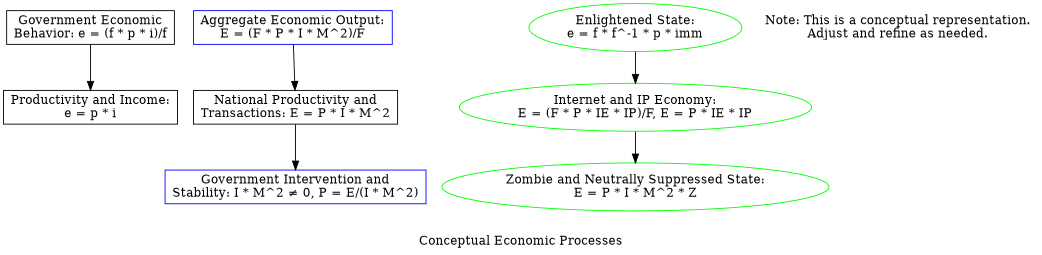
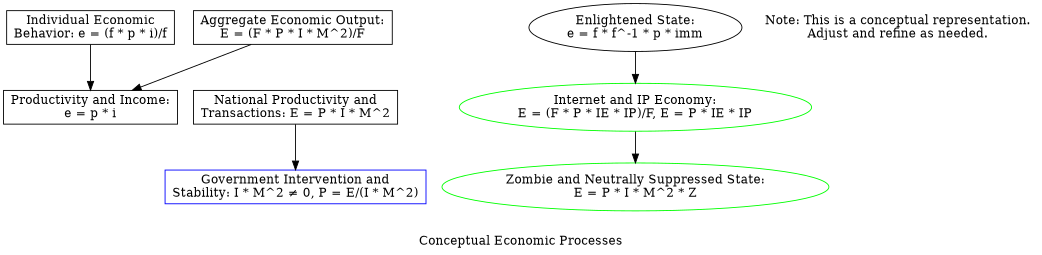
node "Government Economic Behavior: e = (f * p * i)/f": label "Government Economic Behavior: e = (f * p * i)/f" -> "Individual Economic Behavior: e = (f * p * i)/f"
node "Aggregate Economic Output: E = (F * P * I * M^2)/F": color blue -> black
node "Enlightened State: e = f * f^-1 * p * imm": color green -> black
edge "Aggregate Economic Output: E = (F * P * I * M^2)/F" -> "National Productivity and Transactions: E = P * I * M^2": now "Aggregate Economic Output: E = (F * P * I * M^2)/F" -> "Productivity and Income: e = p * i"
